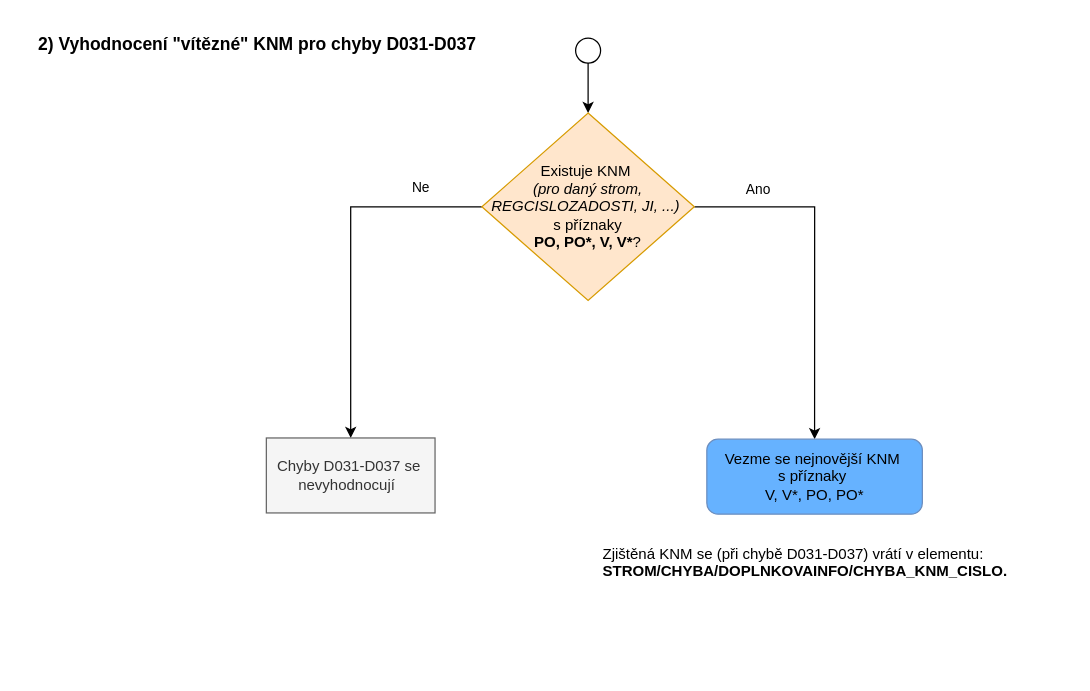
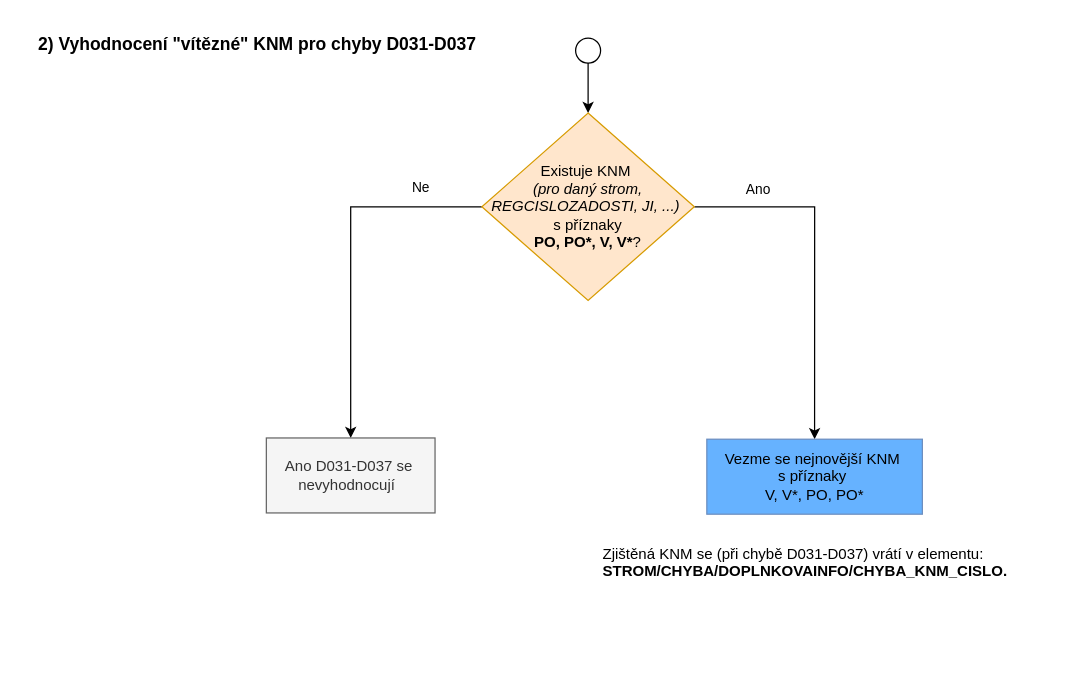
node "Chyby D031-D037 se nevyhodnocují": label "Chyby D031-D037 se nevyhodnocují" -> "Ano D031-D037 se nevyhodnocují"
node "Vezme se nejnovější KNM s příznaky V, V*, PO, PO*": shape rounded rectangle -> rectangle
